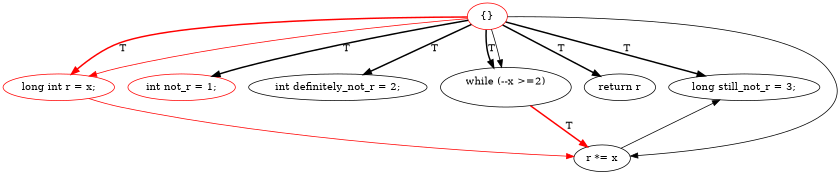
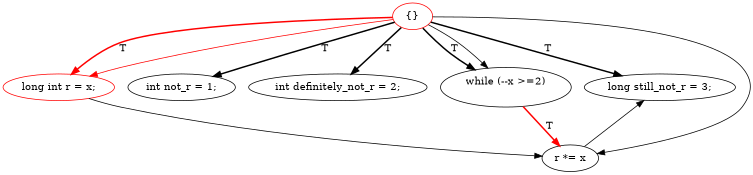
node "int not_r = 1;": color red -> black
node "return r": removed
edge "long int r = x;" -> "r *= x": color red -> black
